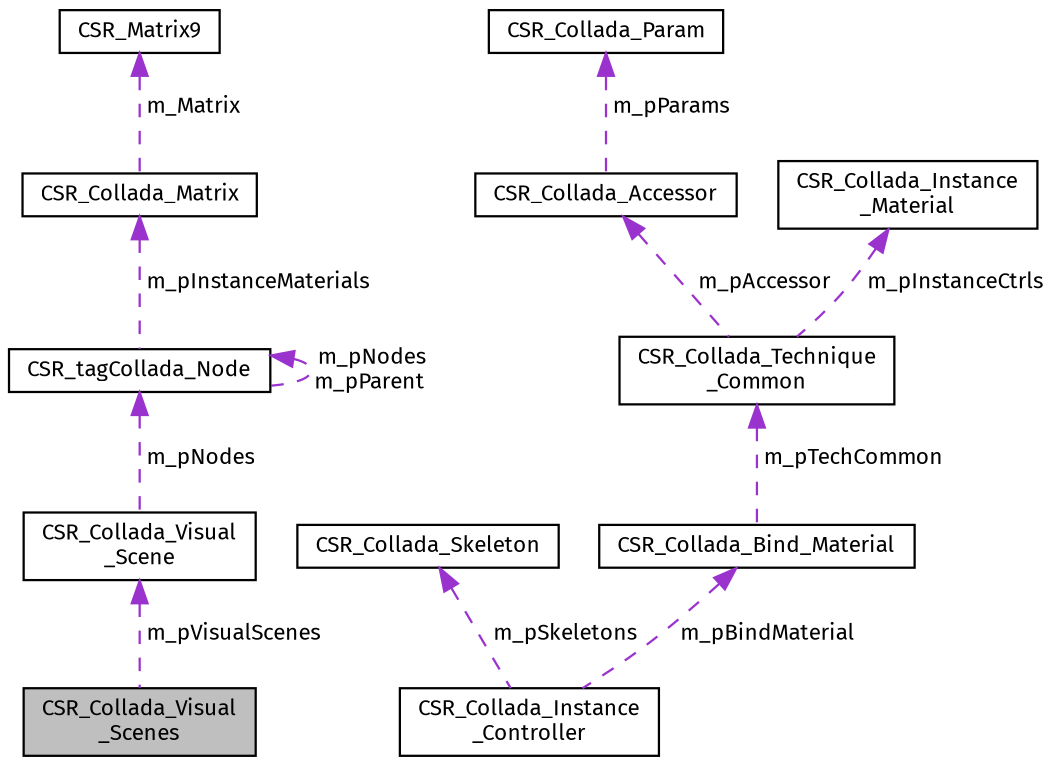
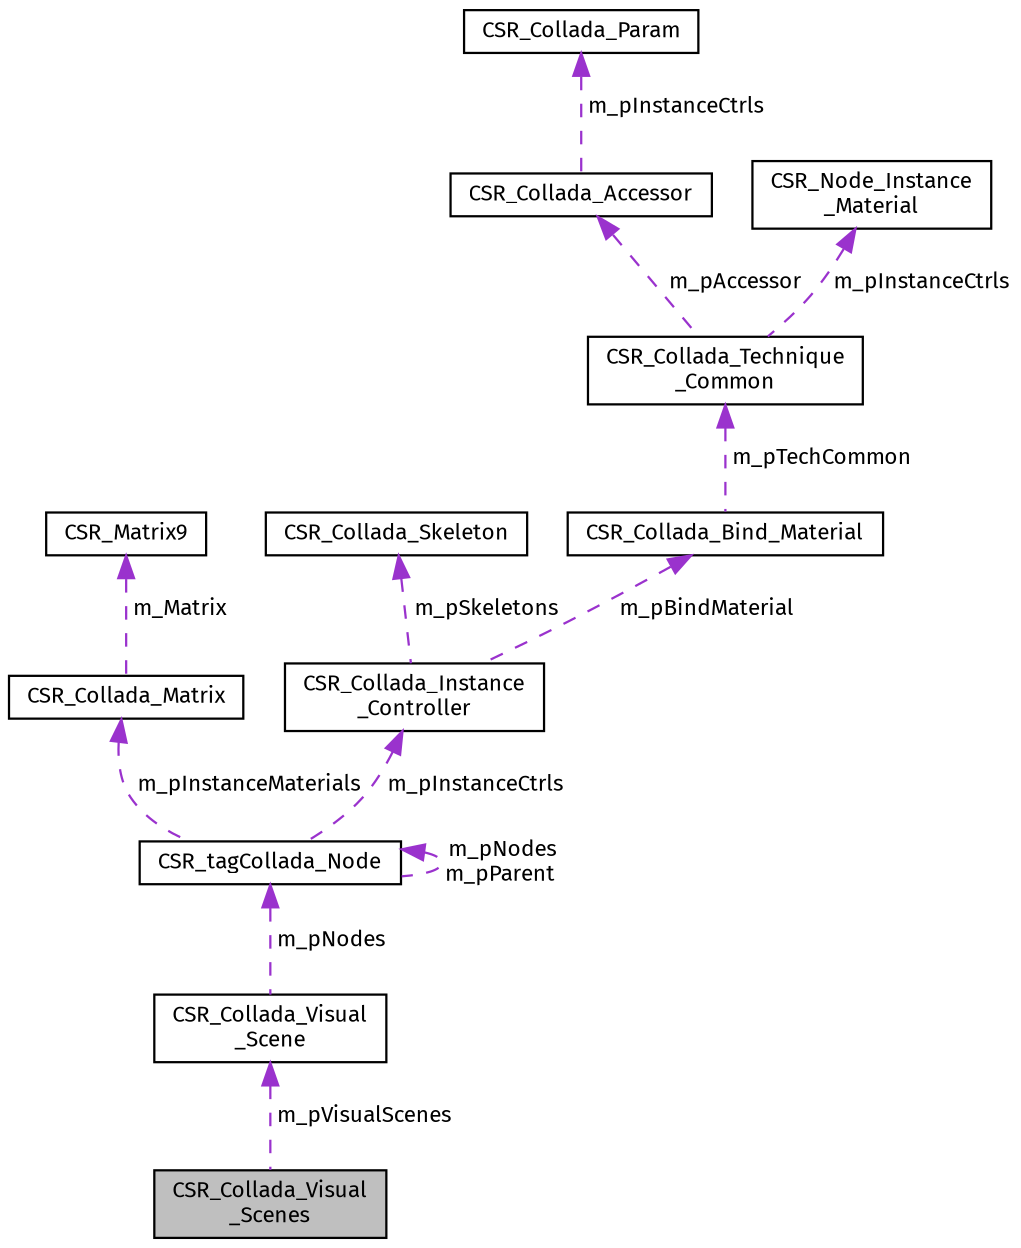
edge "CSR_Collada_Accessor" -> "CSR_Collada_Param": label " m_pParams" -> " m_pInstanceCtrls"
node "CSR_Collada_Instance _Material": label "CSR_Collada_Instance _Material" -> "CSR_Node_Instance _Material"
edge "CSR_tagCollada_Node" -> "CSR_Collada_Instance _Controller": added, label "m_pInstanceCtrls"
